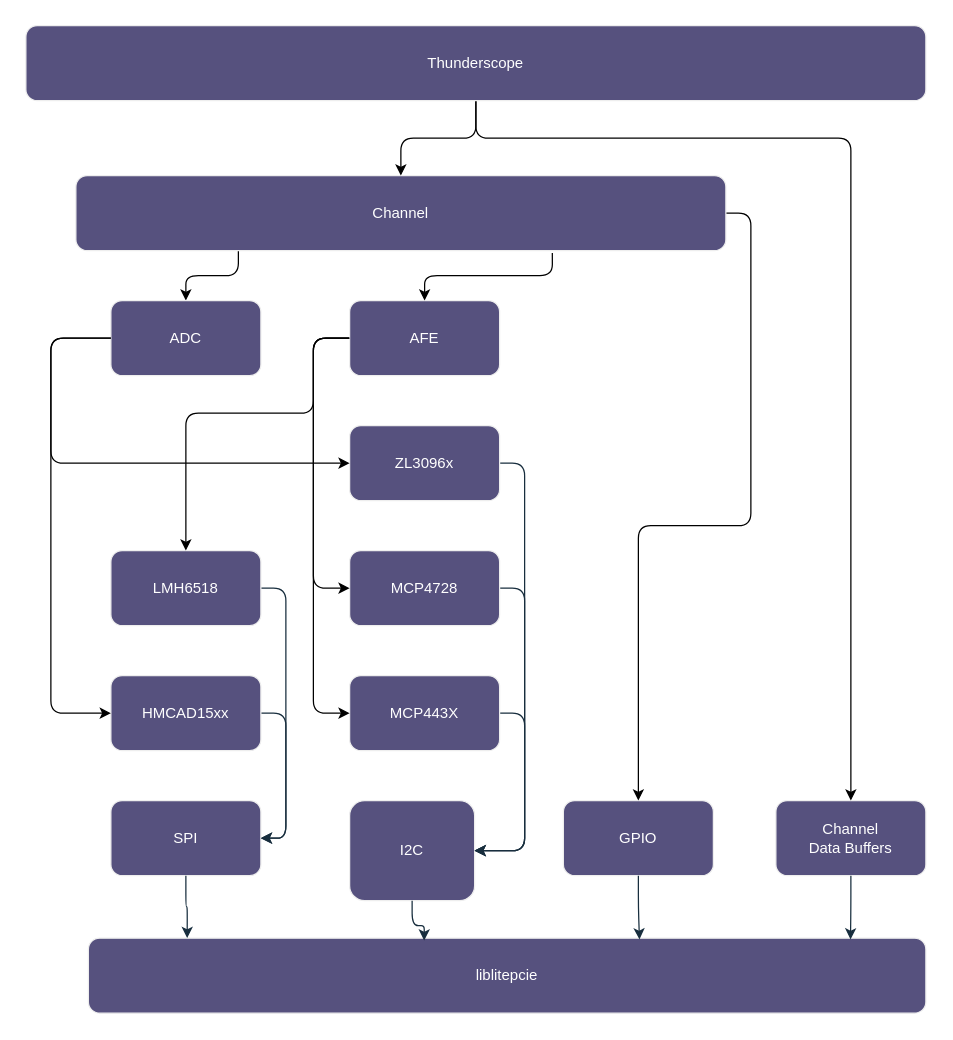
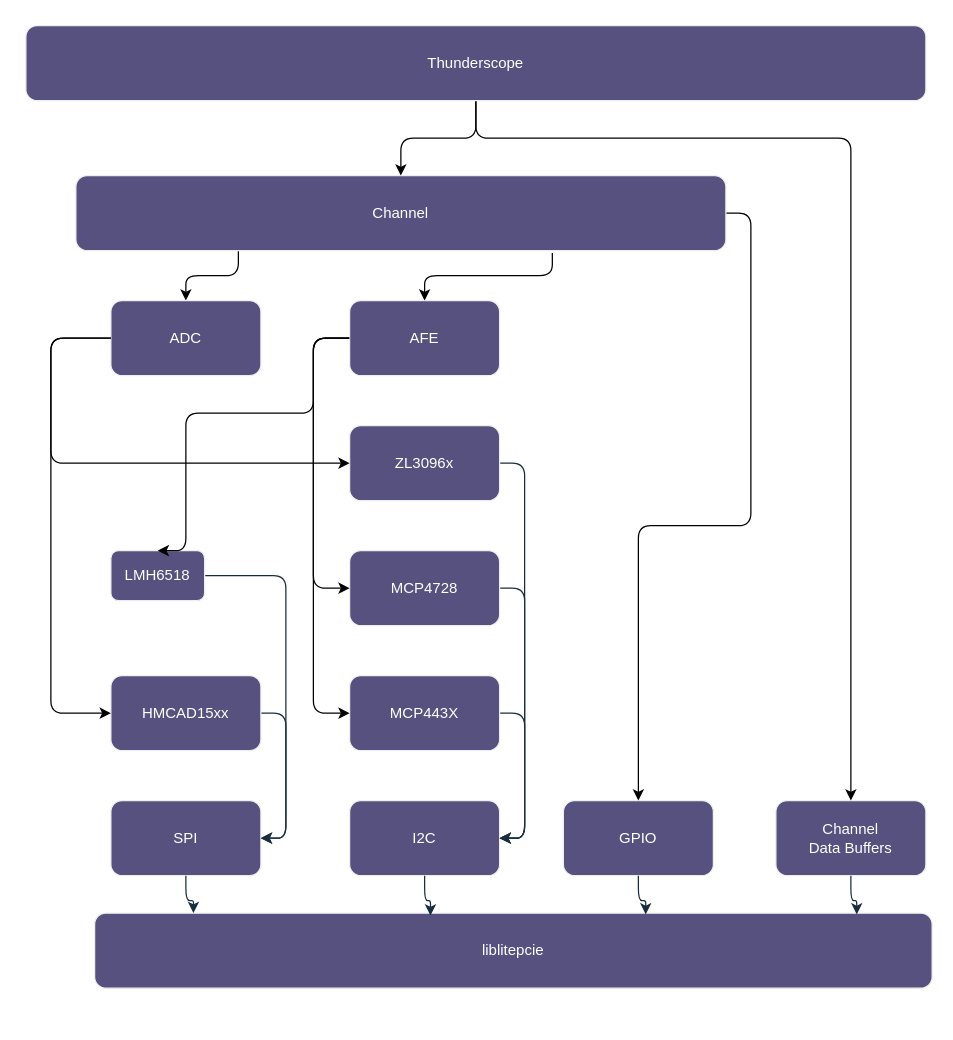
node "LMH6518": size 150x75 -> 94x50
node "I2C": size 125x100 -> 150x75
node "liblitepcie": moved (507, 976) -> (513, 951)
